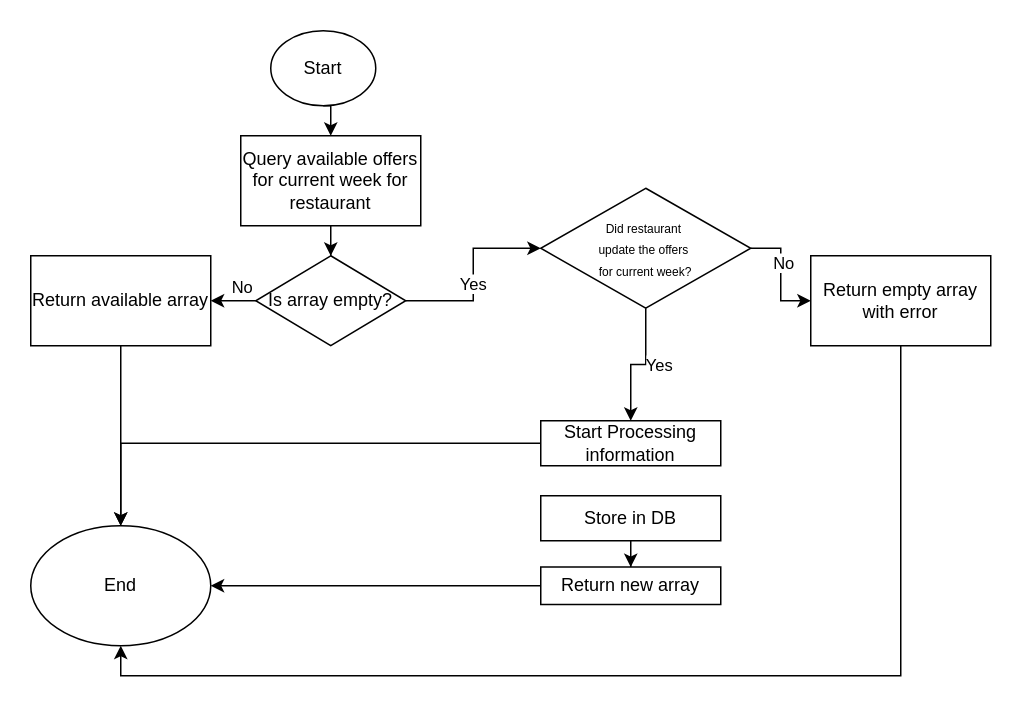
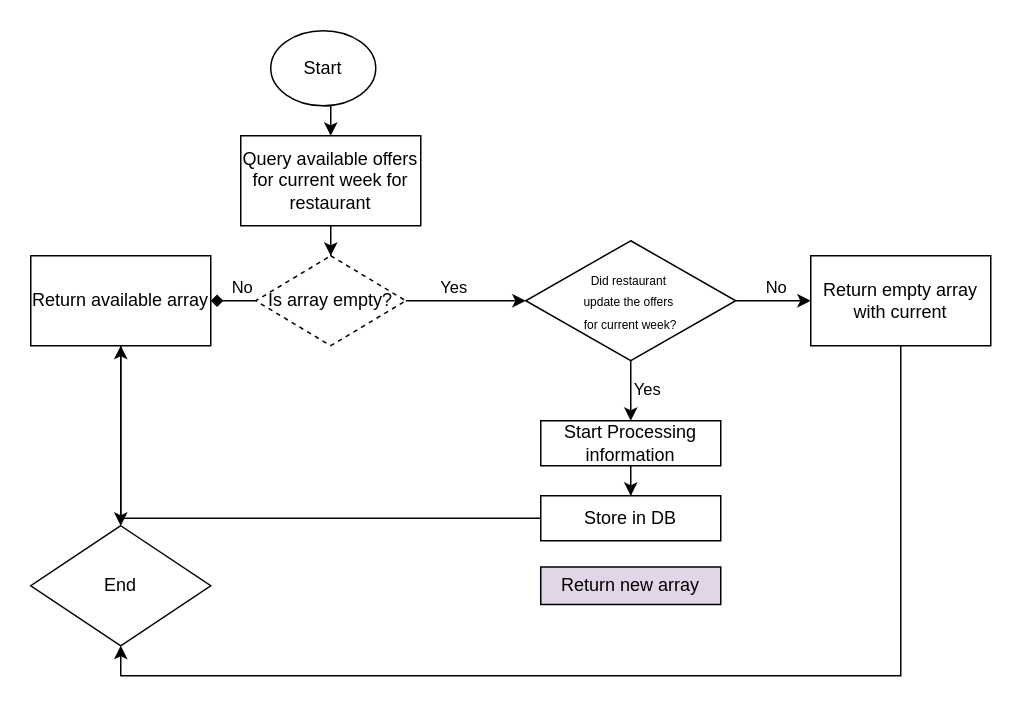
node "Did restaurant update the offers for current week?": moved (646, 248) -> (631, 301)
edge "Is array empty?" -> "Return available array": arrowhead classic -> diamond
node "Is array empty?": style solid -> dashed
node "Return empty array with error": label "Return empty array with error" -> "Return empty array with current"
edge "Start Processing information" -> "End": now "Start Processing information" -> "Store in DB"
edge "Store in DB" -> "Return new array": now "Store in DB" -> "Return available array"
node "End": shape ellipse -> diamond
edge "Return new array" -> "End": removed
node "Return new array": fillcolor #ffffff -> #e1d5e7
